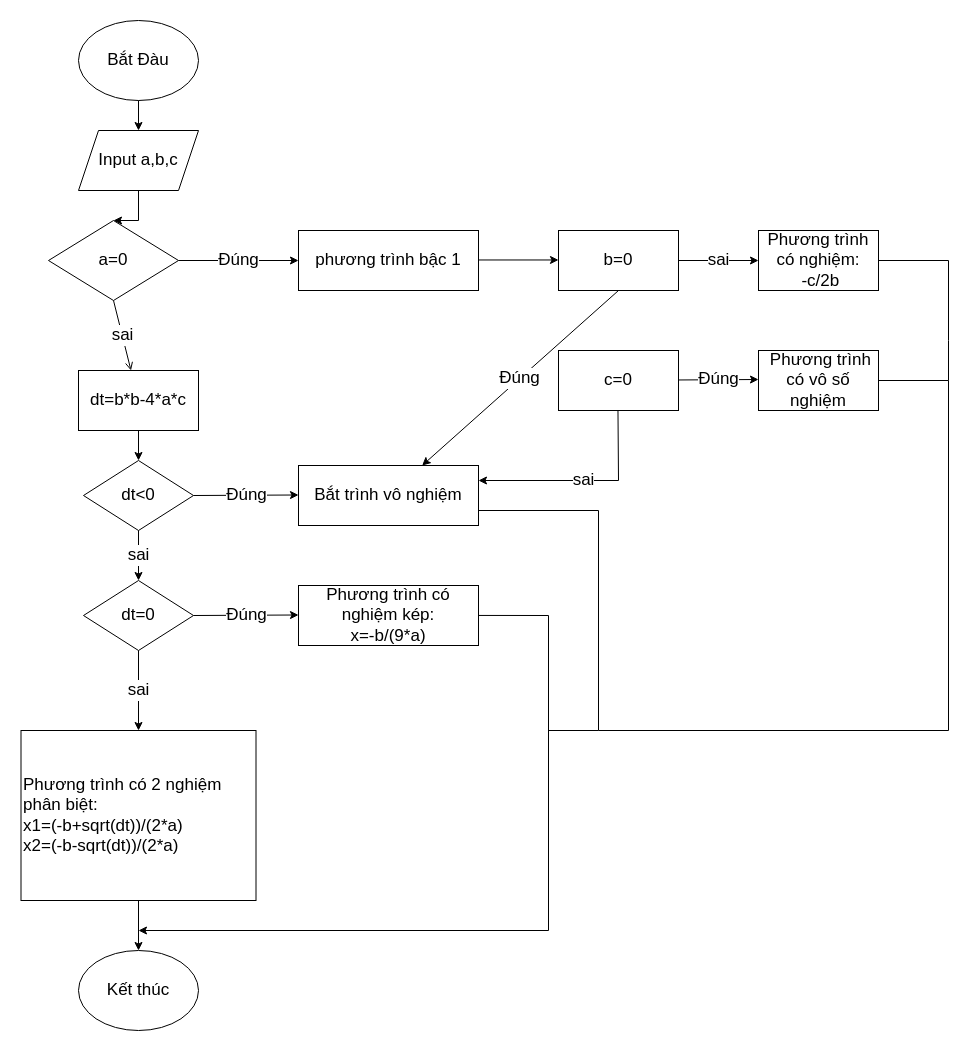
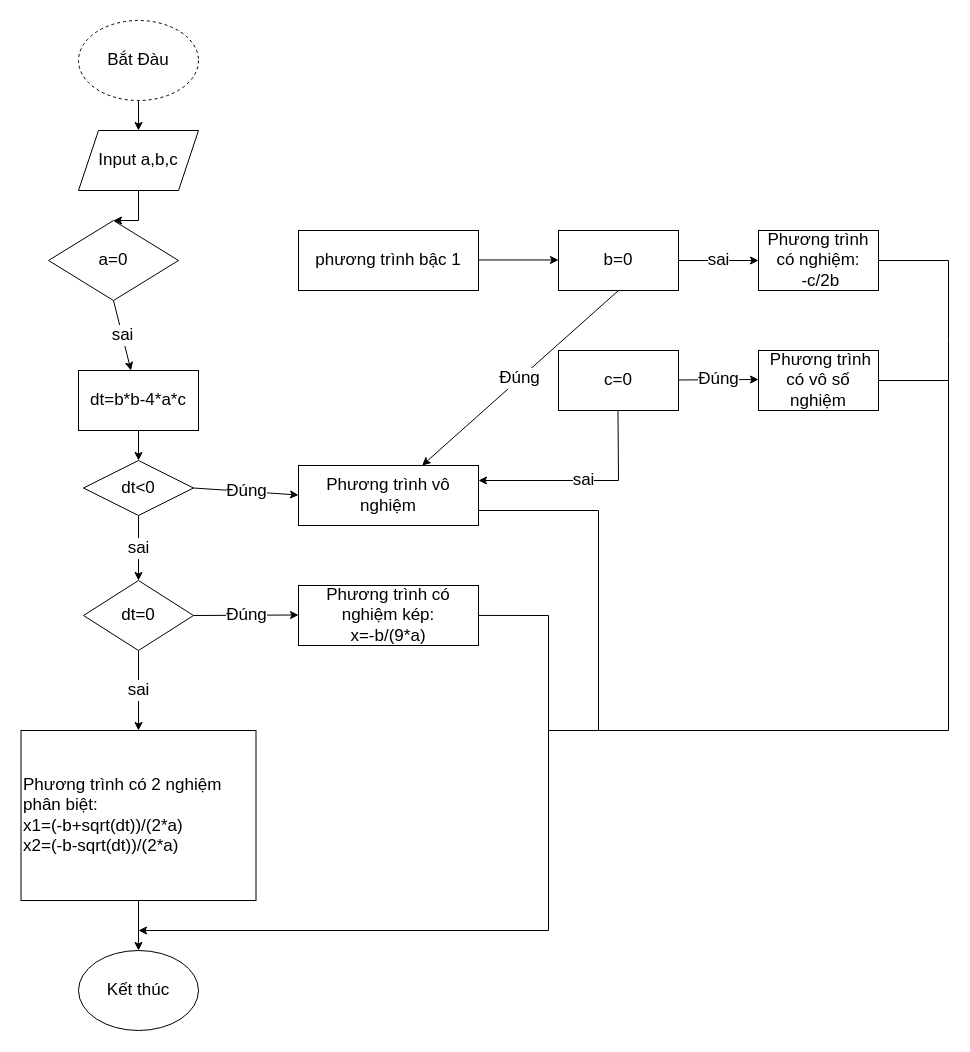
node "Bắt Đàu": style solid -> dashed
edge "a=0" -> "phương trình bậc 1": removed, label "Đúng"
edge "a=0" -> "dt=b*b-4*a*c": arrowhead open -> classic
node "dt<0": size 110x70 -> 110x55
node "Bắt trình vô nghiệm": label "Bắt trình vô nghiệm" -> "Phương trình vô nghiệm"
